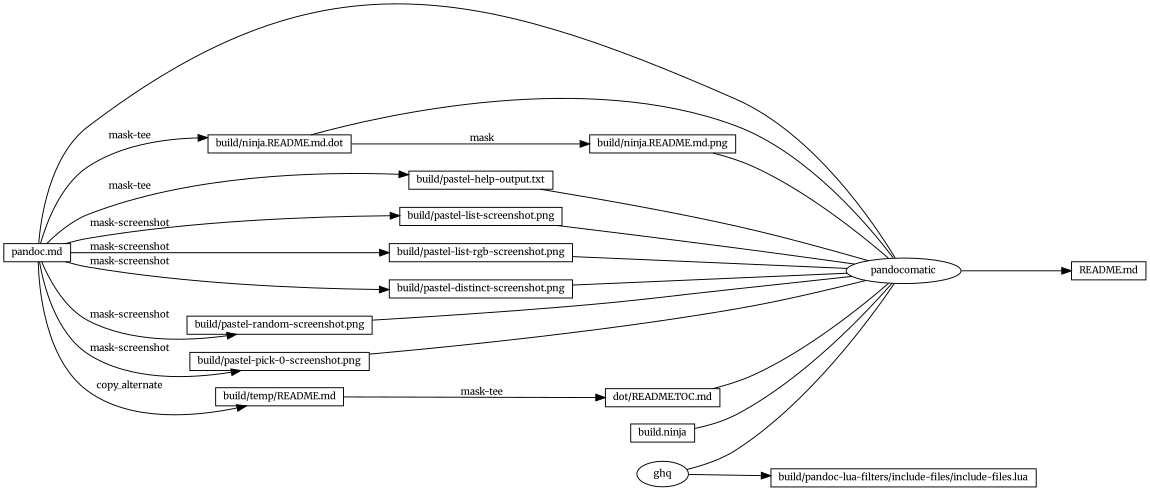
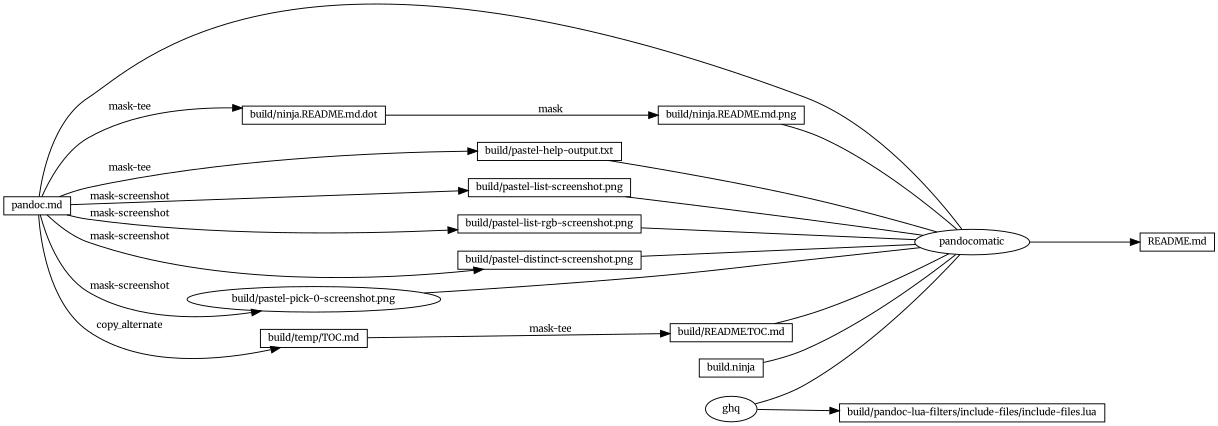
edge "build/ninja.README.md.dot" -- "pandocomatic": removed
node "build/pastel-random-screenshot.png": removed
node "build/pastel-pick-0-screenshot.png": shape box -> ellipse
node "build/temp/README.md": label "build/temp/README.md" -> "build/temp/TOC.md"
node "dot/README.TOC.md": label "dot/README.TOC.md" -> "build/README.TOC.md"
